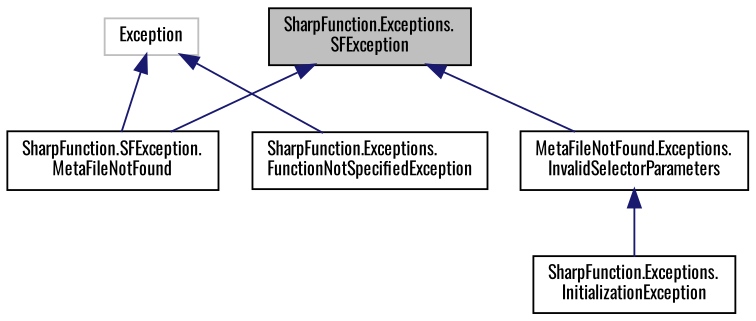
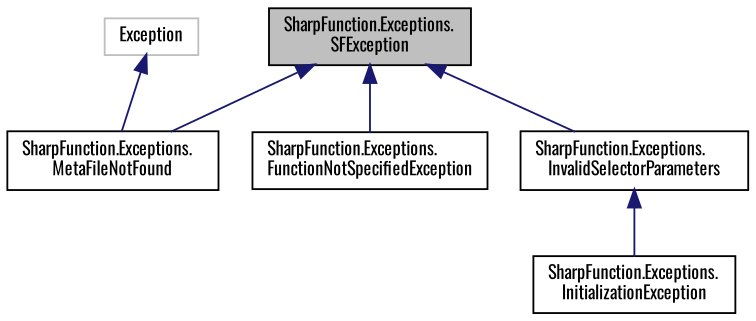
edge "SharpFunction.Exceptions. FunctionNotSpecifiedException" -> "Exception": now "SharpFunction.Exceptions. FunctionNotSpecifiedException" -> "SharpFunction.Exceptions. SFException"
node "SharpFunction.SFException. MetaFileNotFound": label "SharpFunction.SFException. MetaFileNotFound" -> "SharpFunction.Exceptions. MetaFileNotFound"
node "MetaFileNotFound.Exceptions. InvalidSelectorParameters": label "MetaFileNotFound.Exceptions. InvalidSelectorParameters" -> "SharpFunction.Exceptions. InvalidSelectorParameters"
